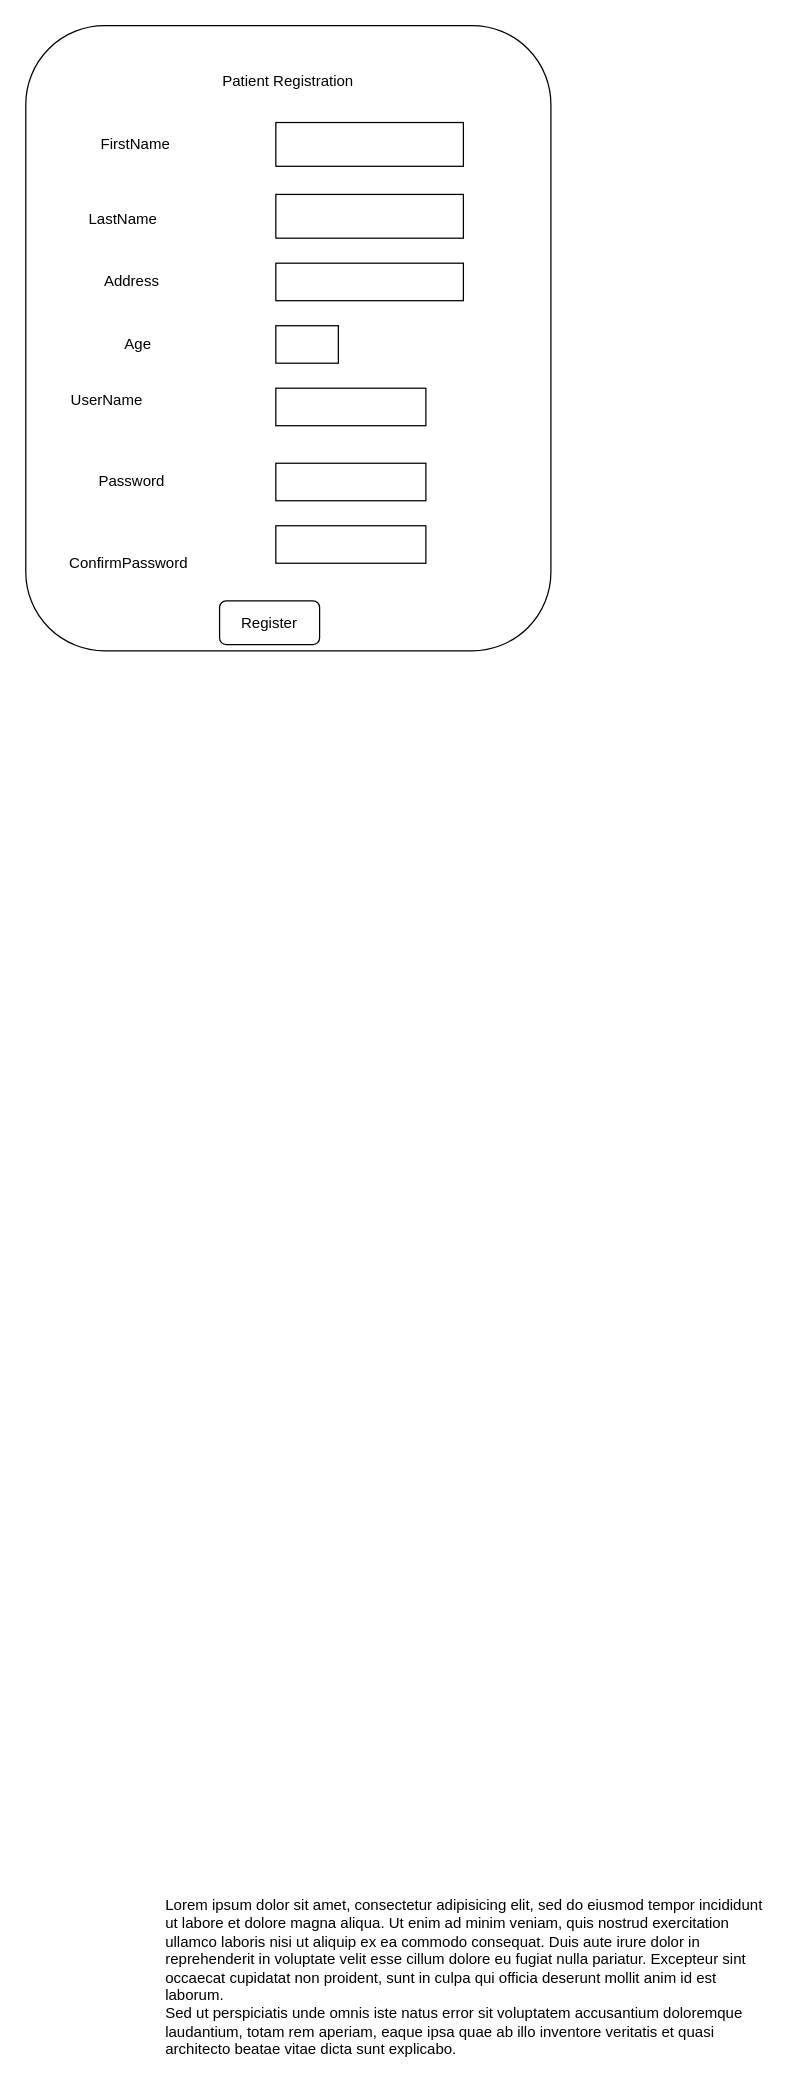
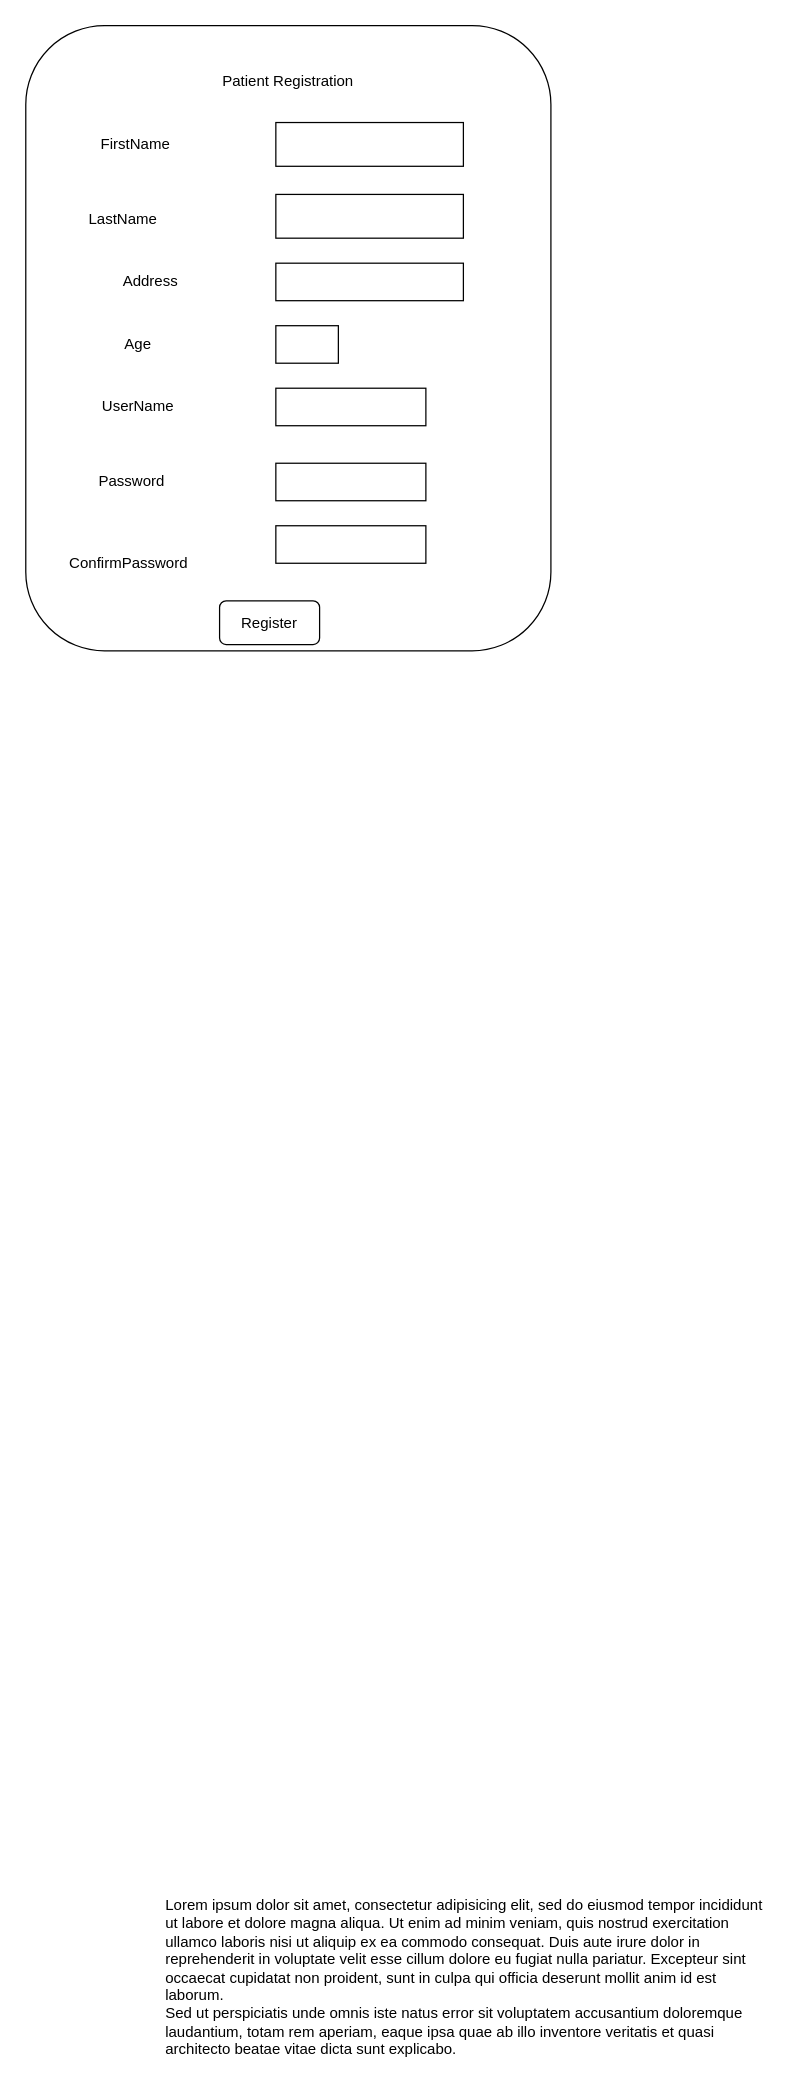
node "Address": moved (132, 282) -> (151, 282)
node "UserName": moved (107, 401) -> (138, 407)
